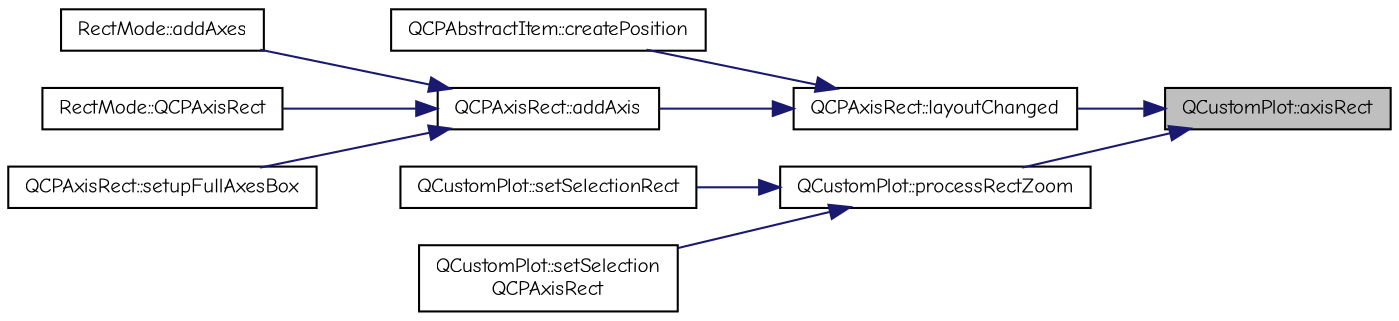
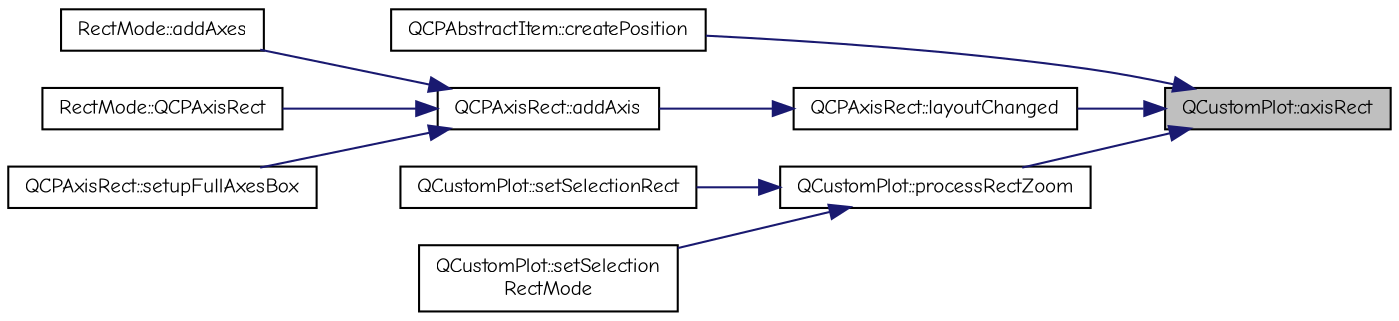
edge "QCPAbstractItem::createPosition" -> "QCPAxisRect::layoutChanged": now "QCPAbstractItem::createPosition" -> "QCustomPlot::axisRect"
node "QCustomPlot::setSelection QCPAxisRect": label "QCustomPlot::setSelection QCPAxisRect" -> "QCustomPlot::setSelection RectMode"
